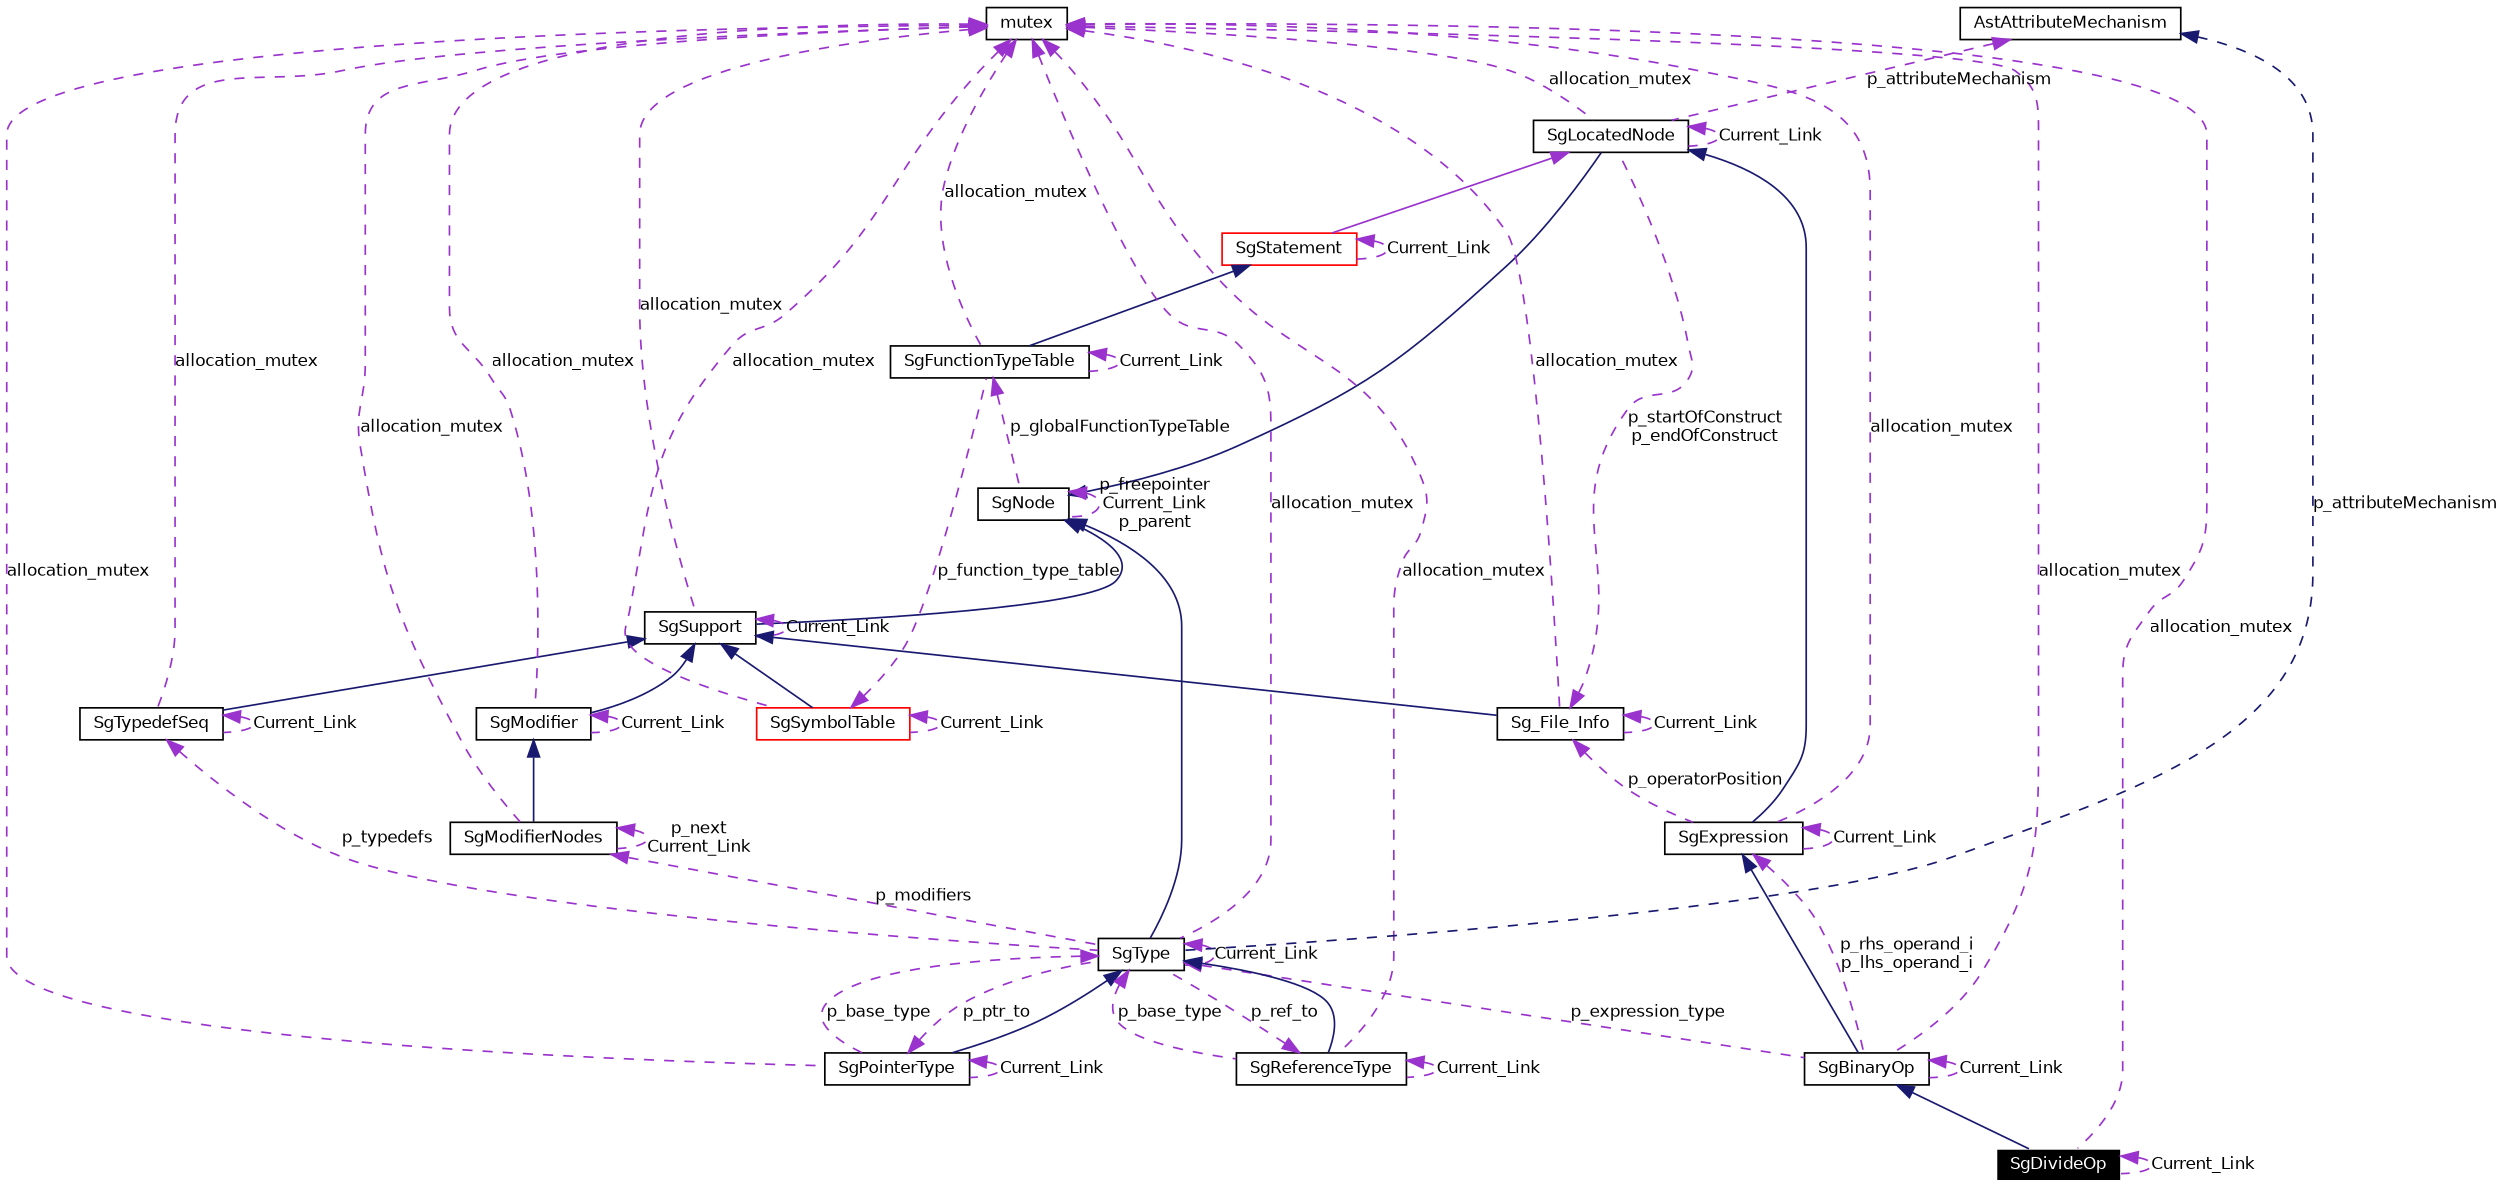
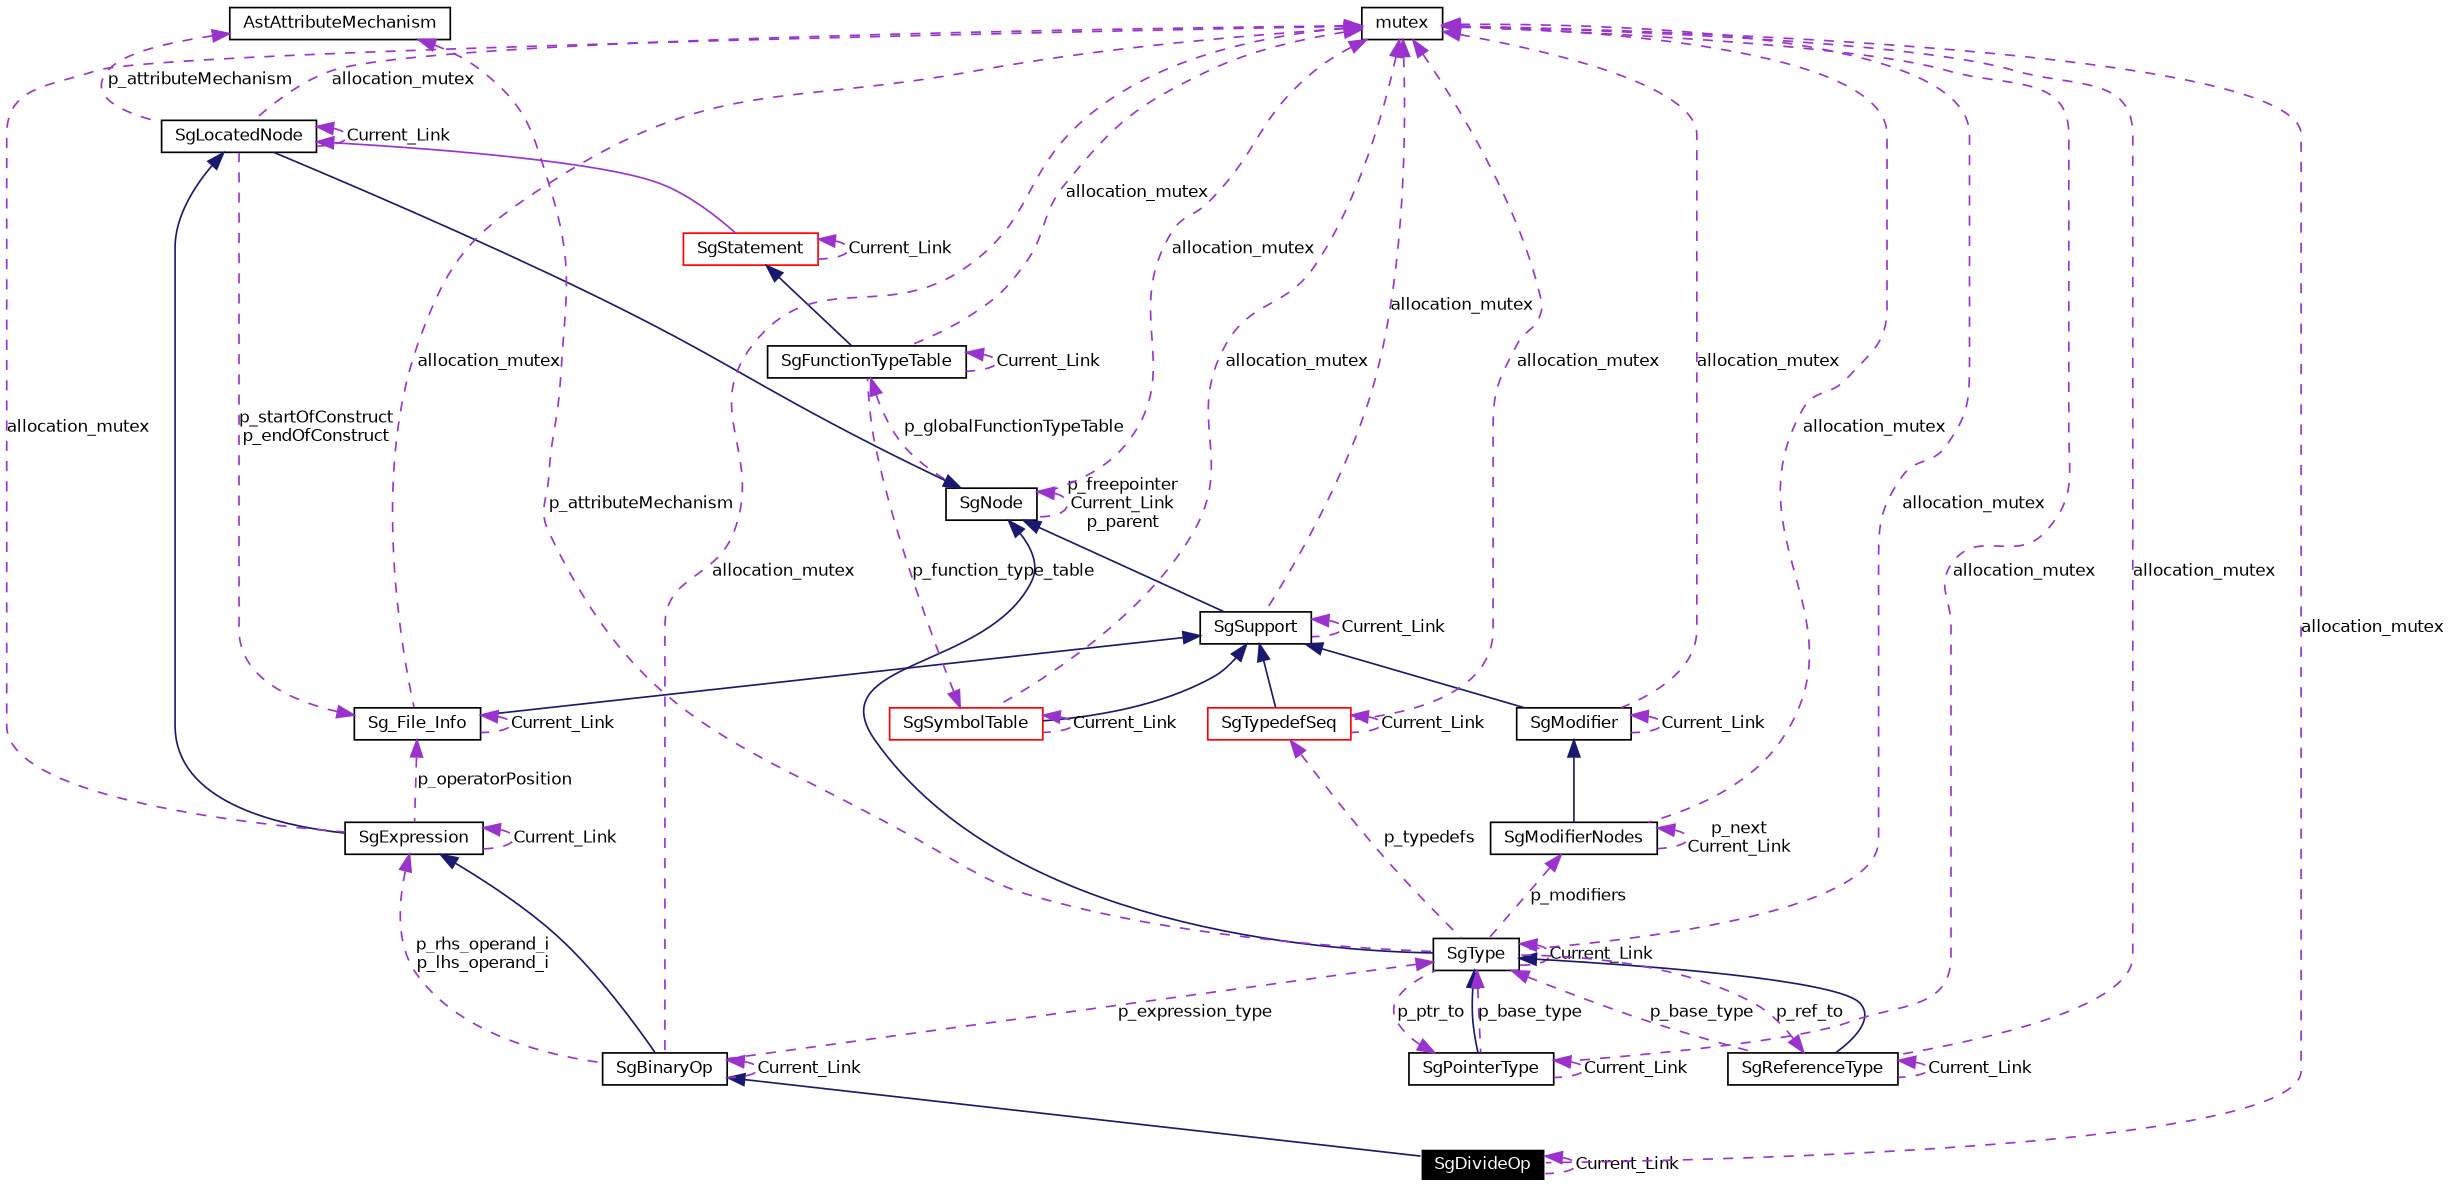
edge "SgNode" -> "mutex": added, label "allocation_mutex"
node "SgTypedefSeq": color black -> red
edge "SgType" -> "AstAttributeMechanism": color midnightblue -> darkorchid3
